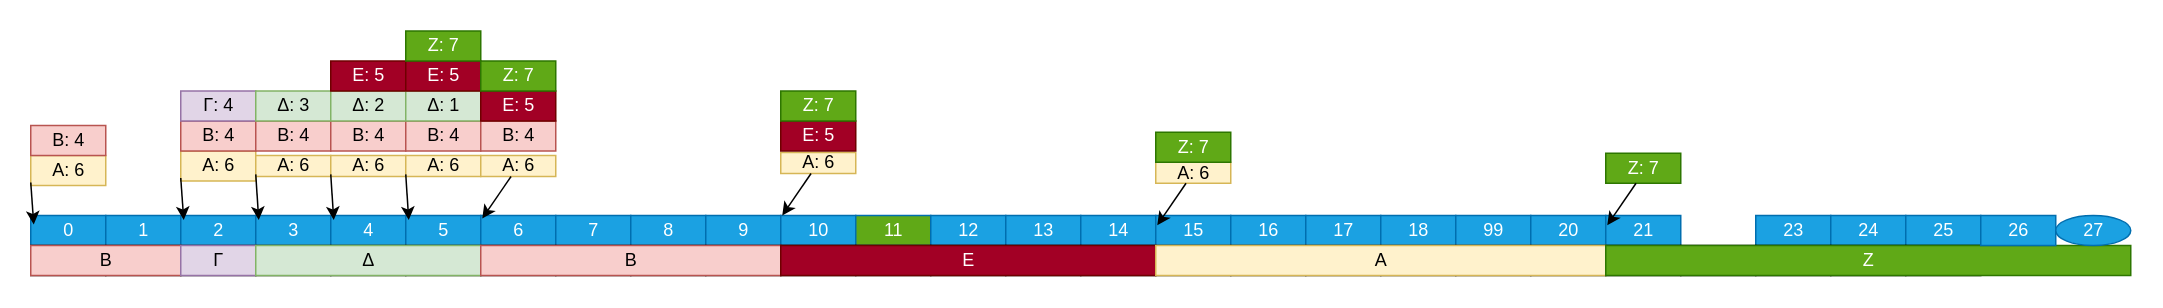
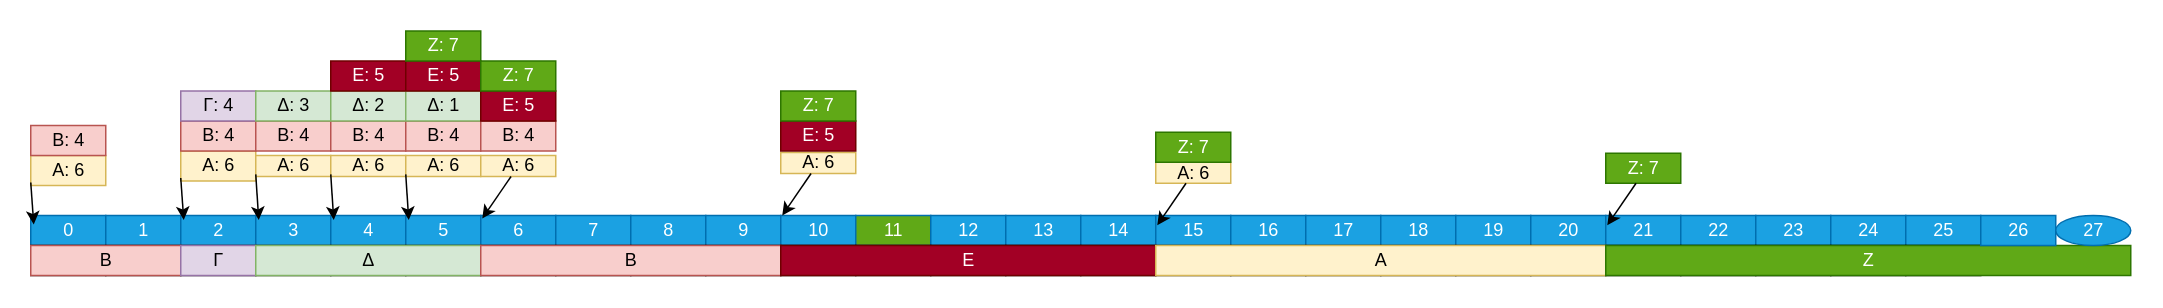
node "99": label "99" -> "19"
node "22": added
